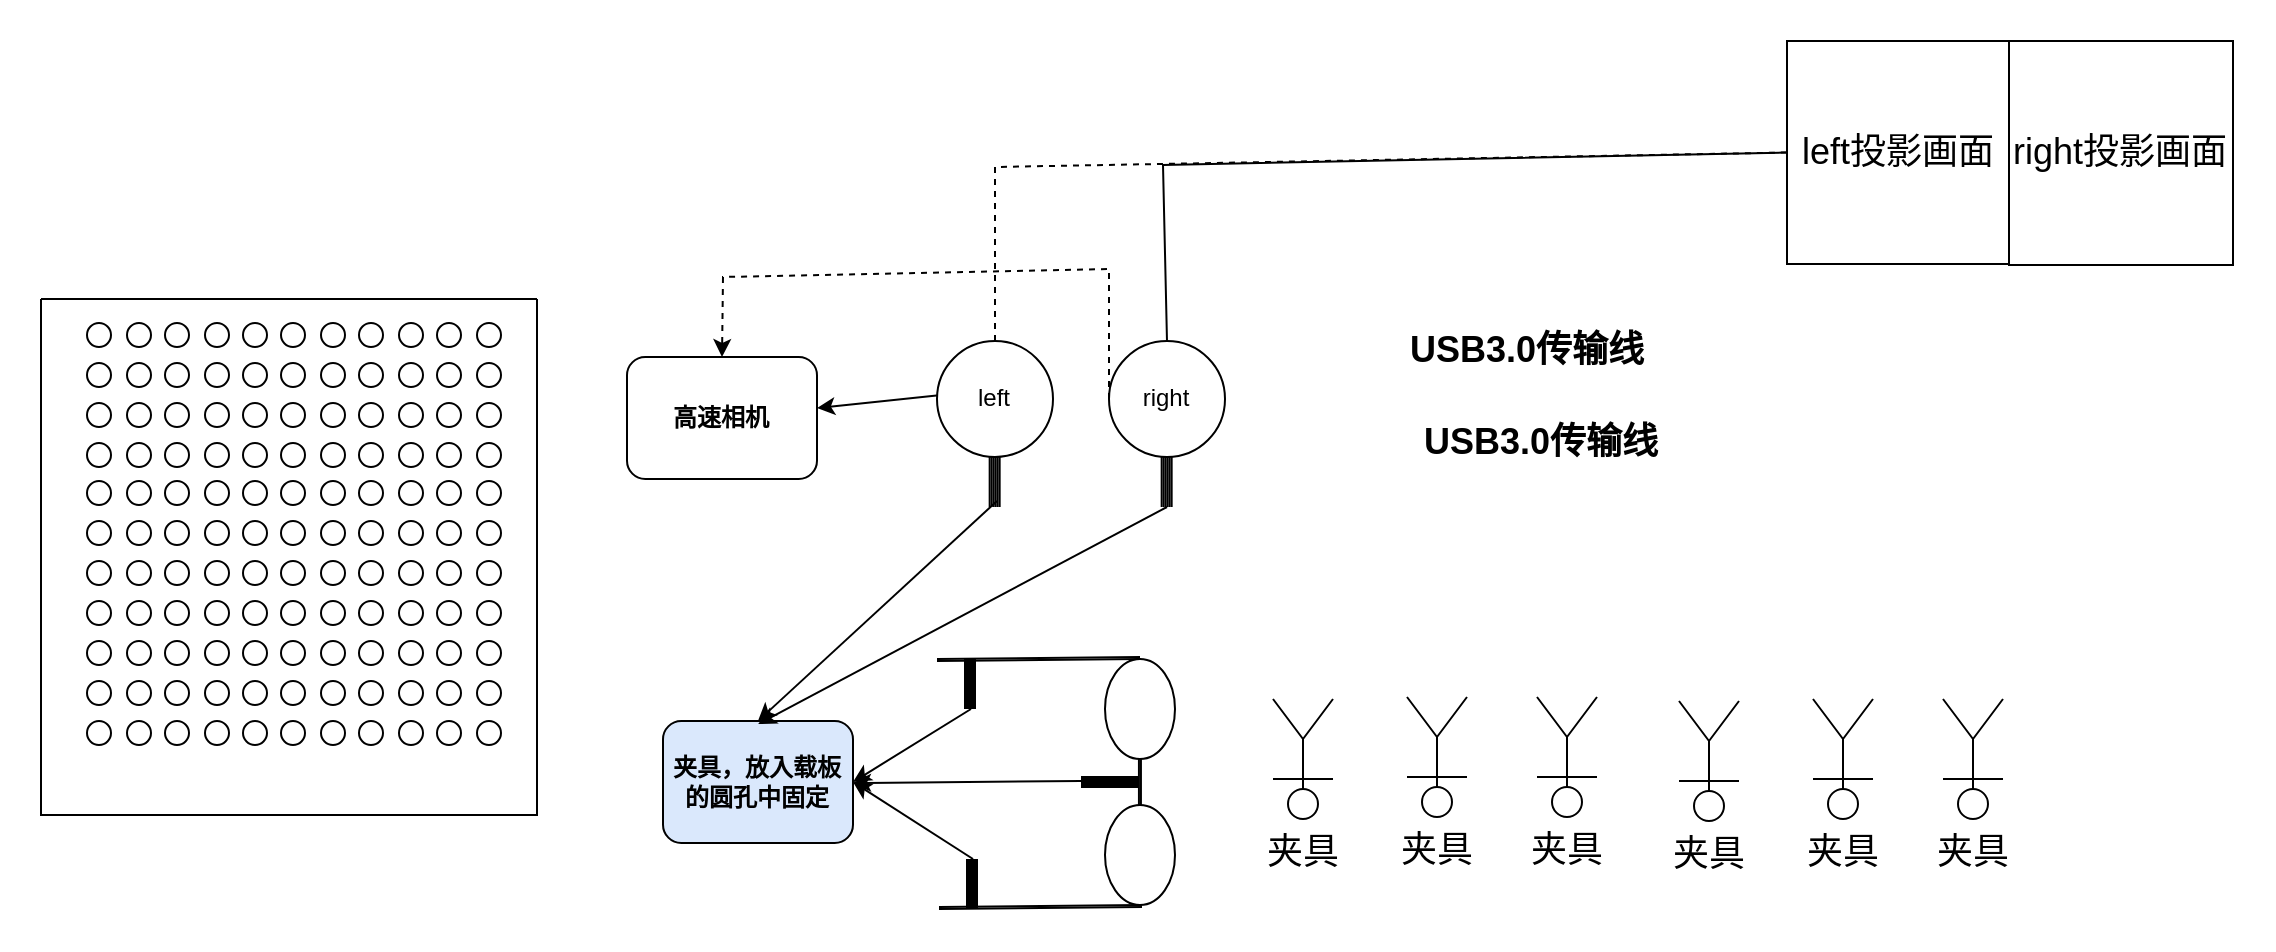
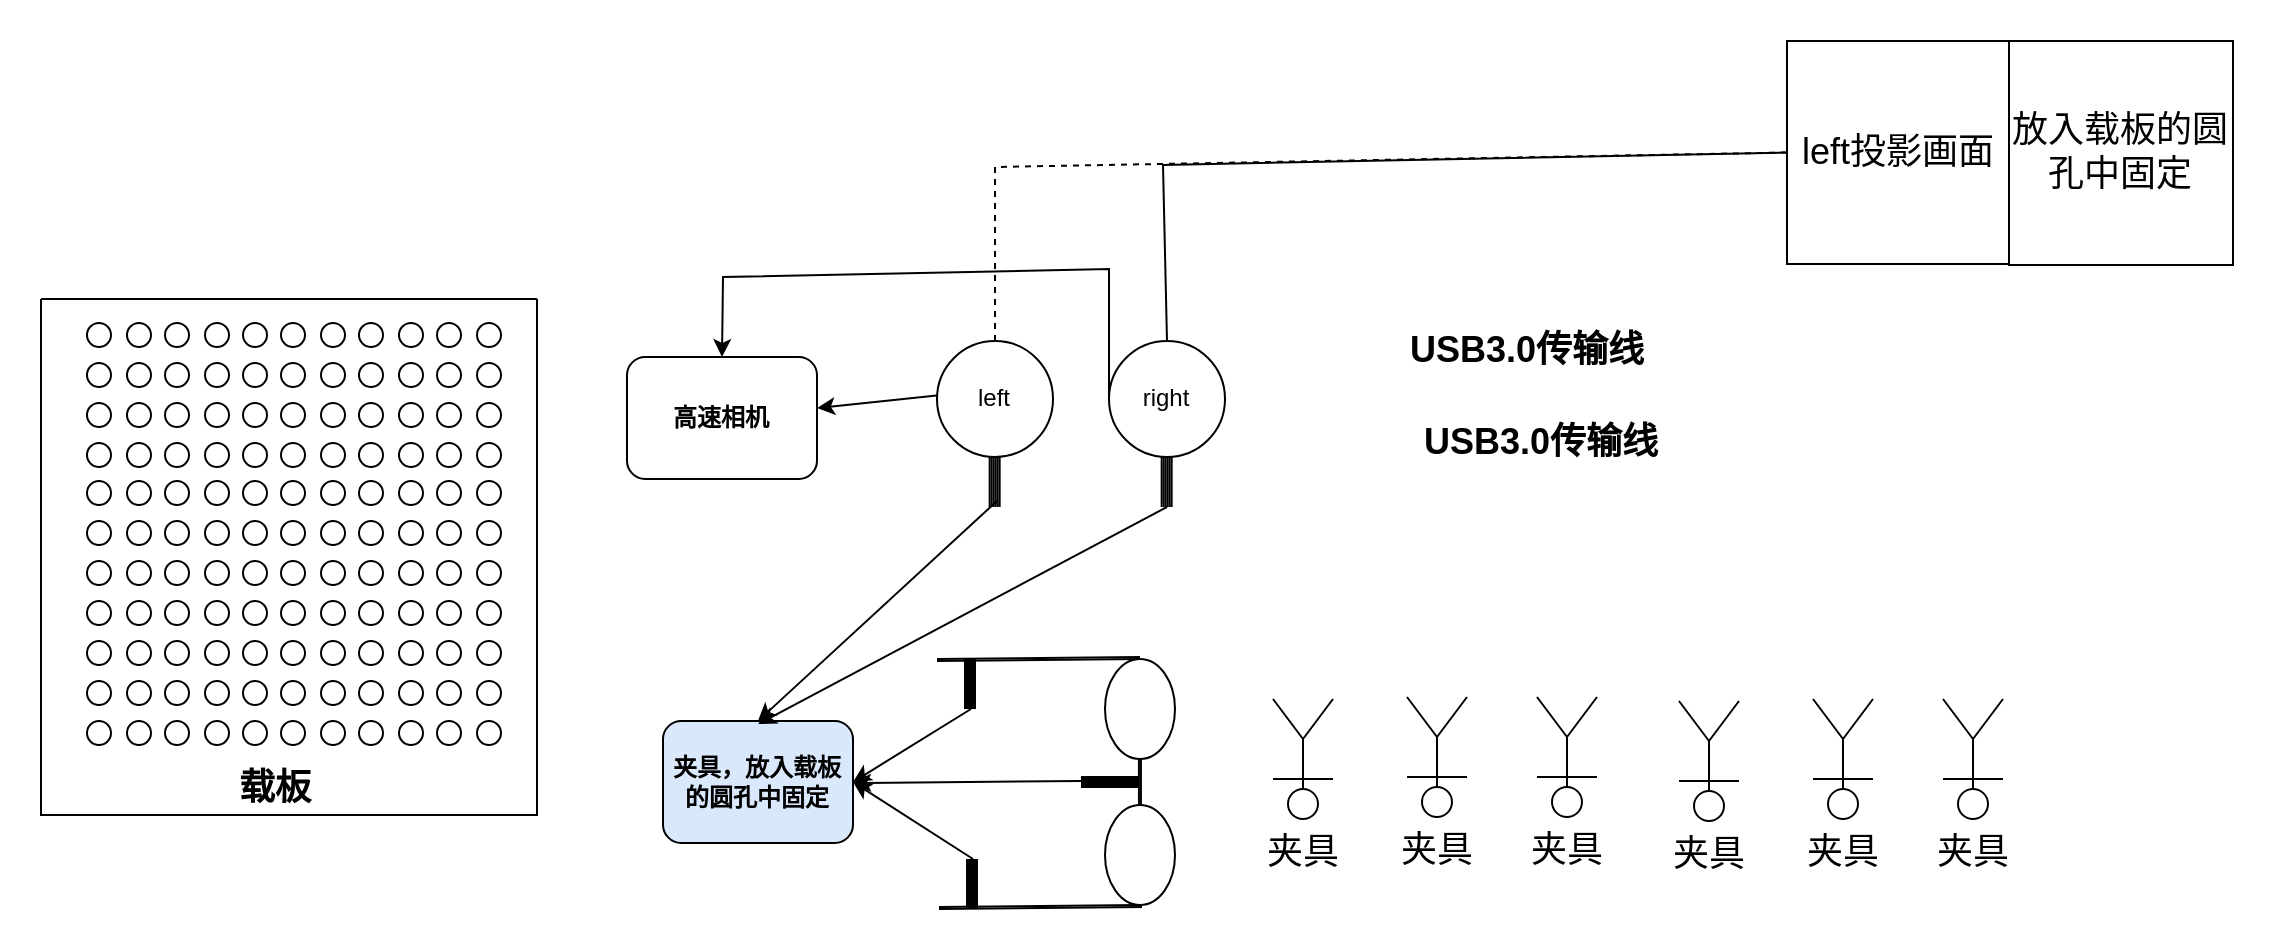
node "right投影画面": label "right投影画面" -> "放入载板的圆孔中固定"
edge "right" -> "高速相机": style dashed -> solid
node "载板": added
